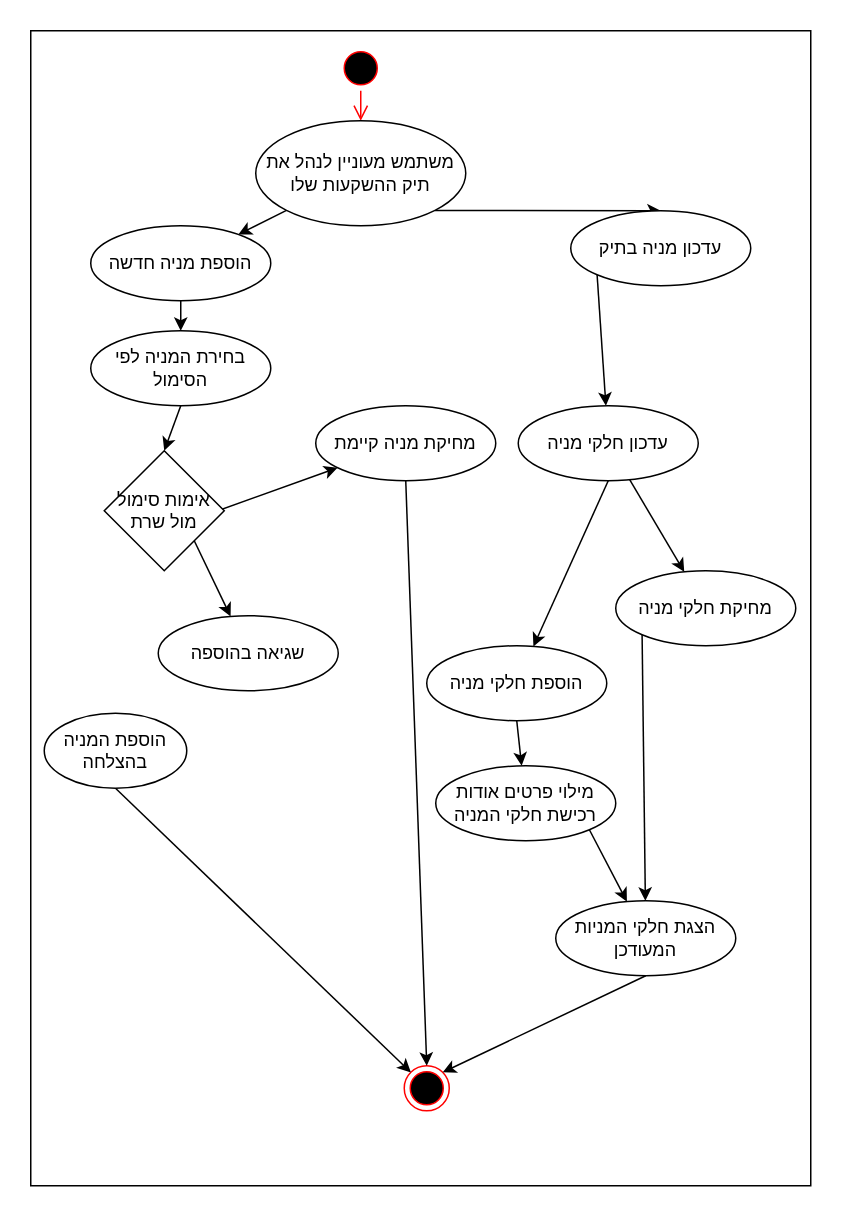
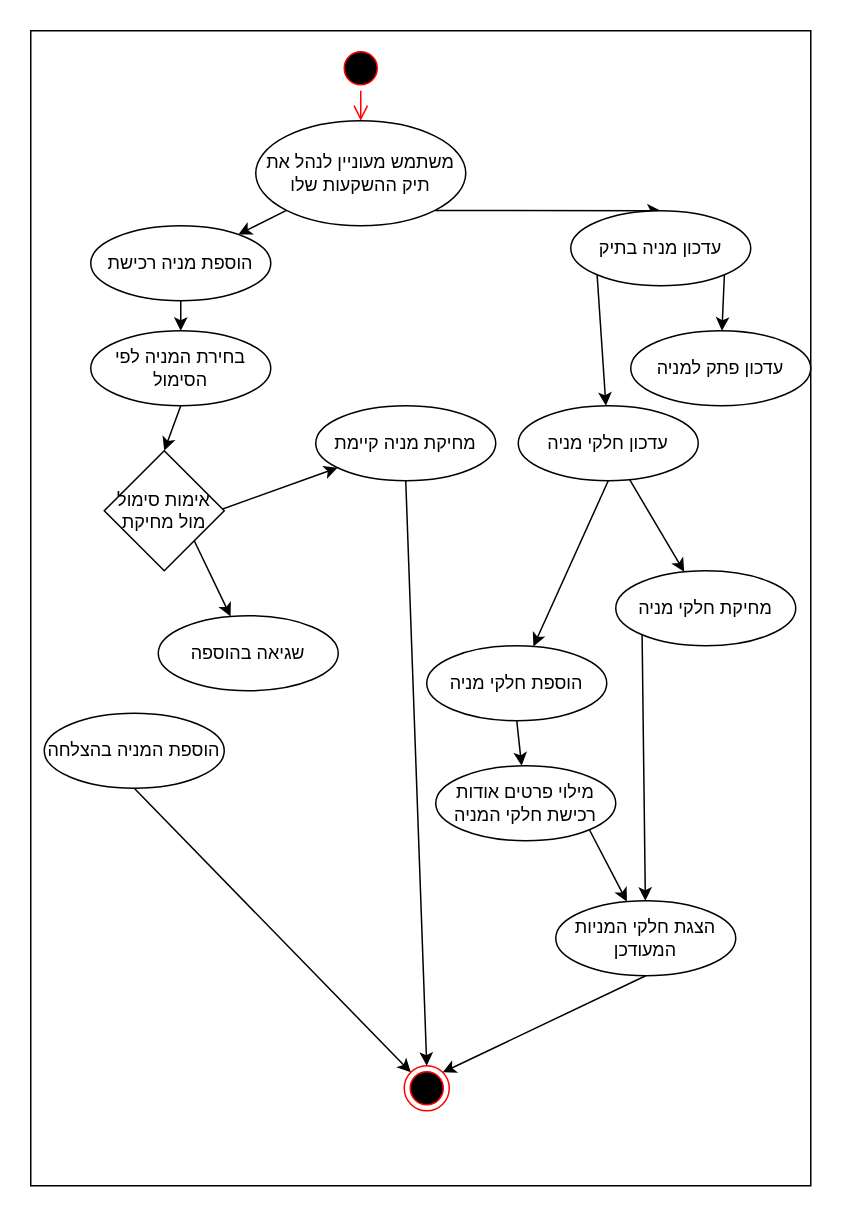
node "הוספת מניה חדשה": label "הוספת מניה חדשה" -> "הוספת מניה רכישת"
edge "עדכון מניה בתיק" -> "עדכון פתק למניה": added
node "עדכון פתק למניה": added
node "אימות סימול מול שרת": label "אימות סימול מול שרת" -> "אימות סימול מול מחיקת"
node "הוספת המניה בהצלחה": size 143x75 -> 180x75
